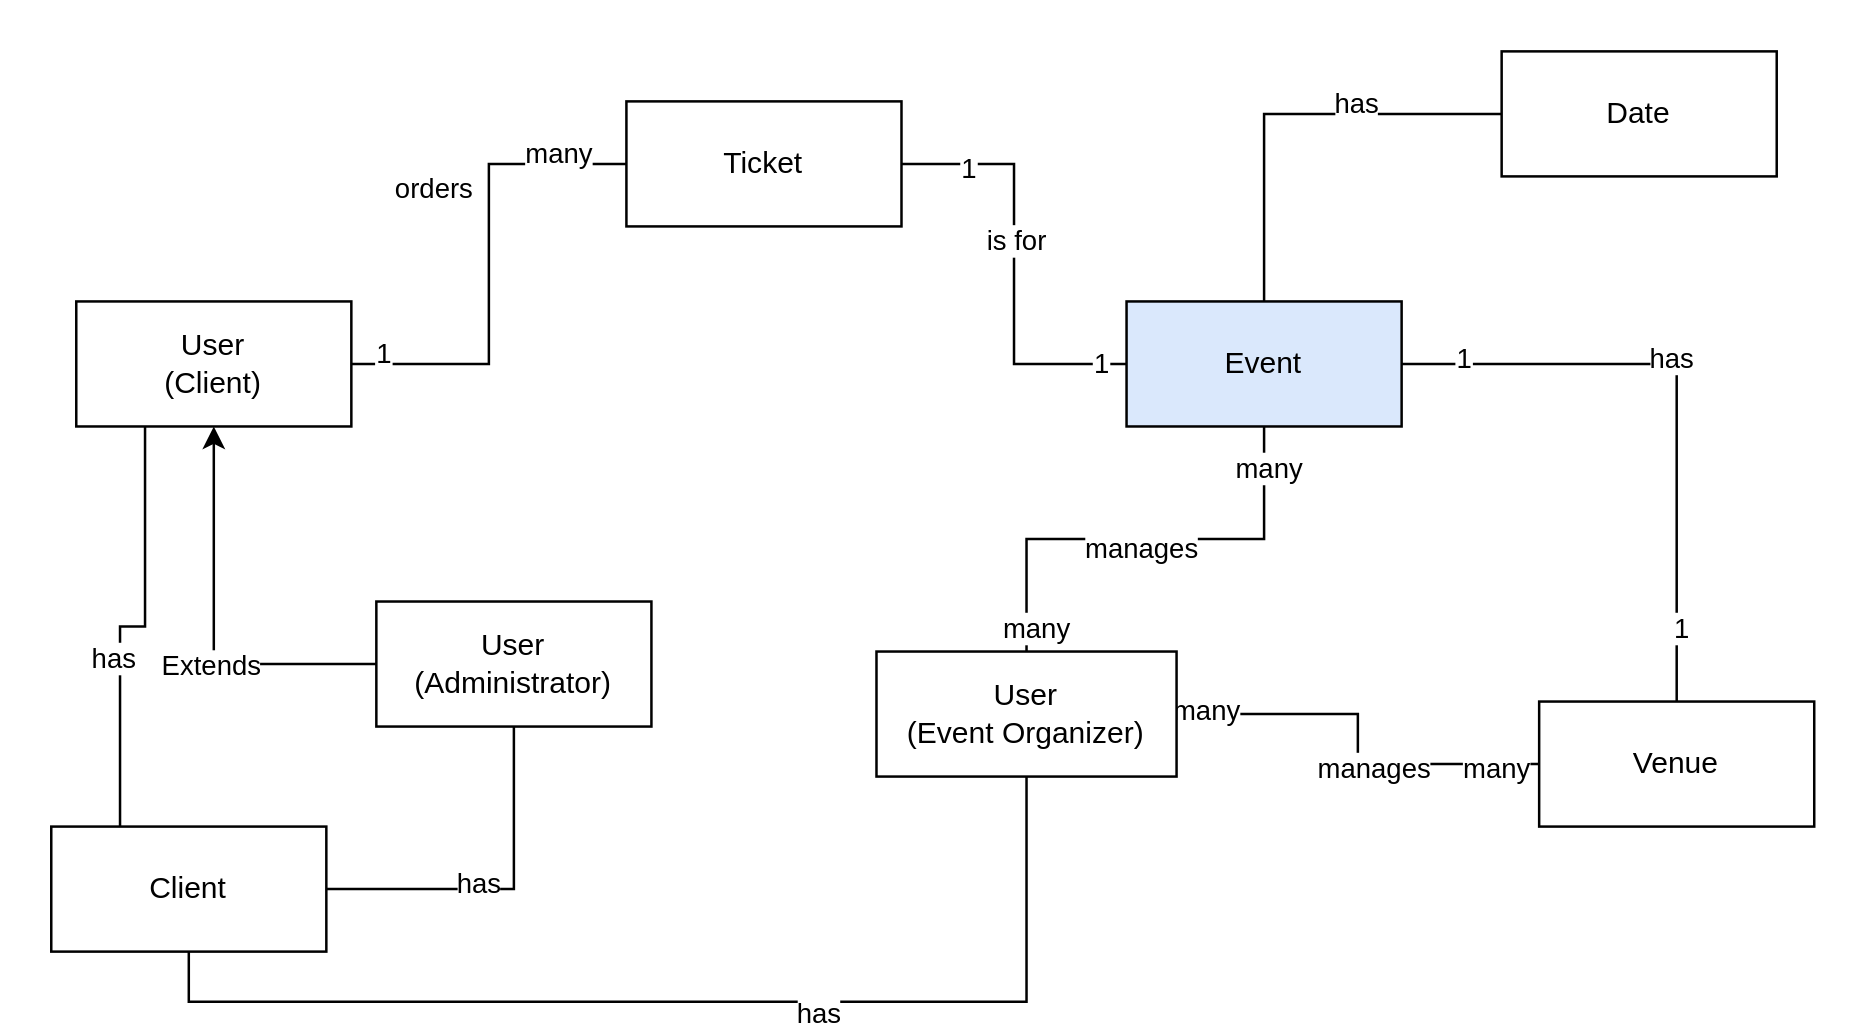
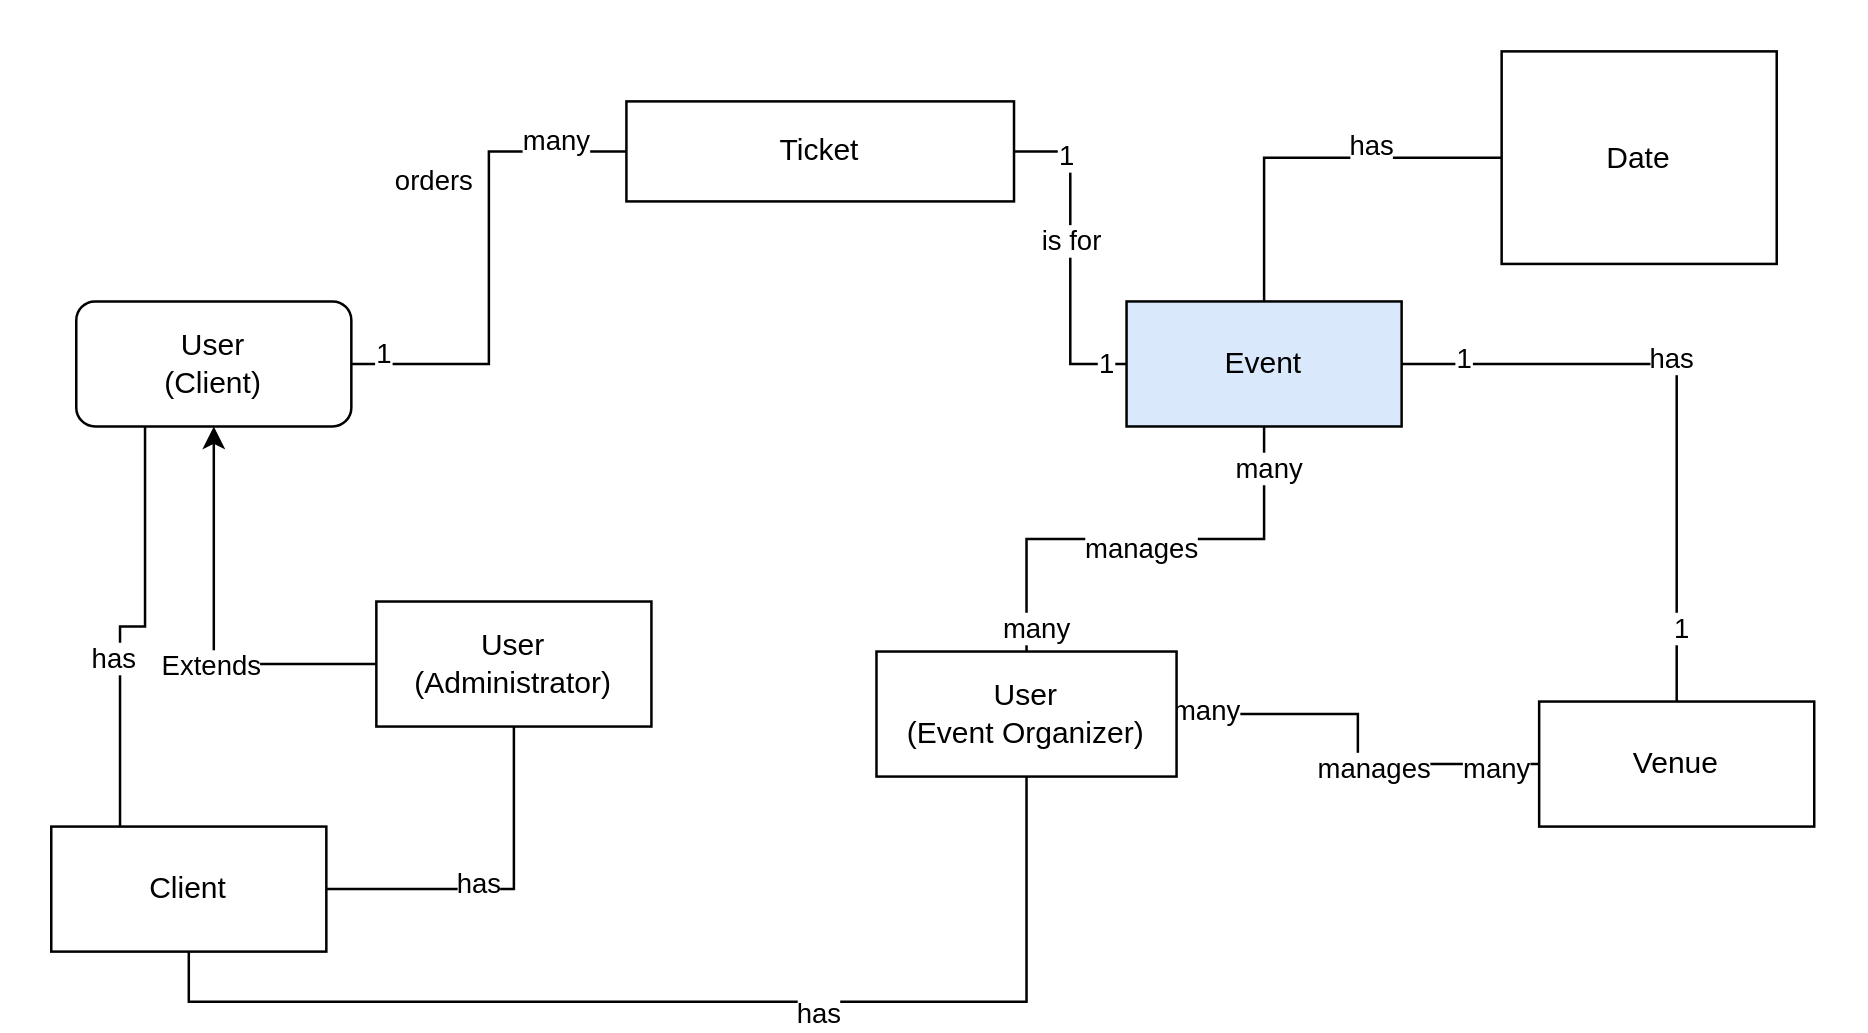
node "Date": size 275x125 -> 275x213
node "Ticket": size 275x125 -> 388x100
node "User (Client)": shape rectangle -> rounded rectangle
